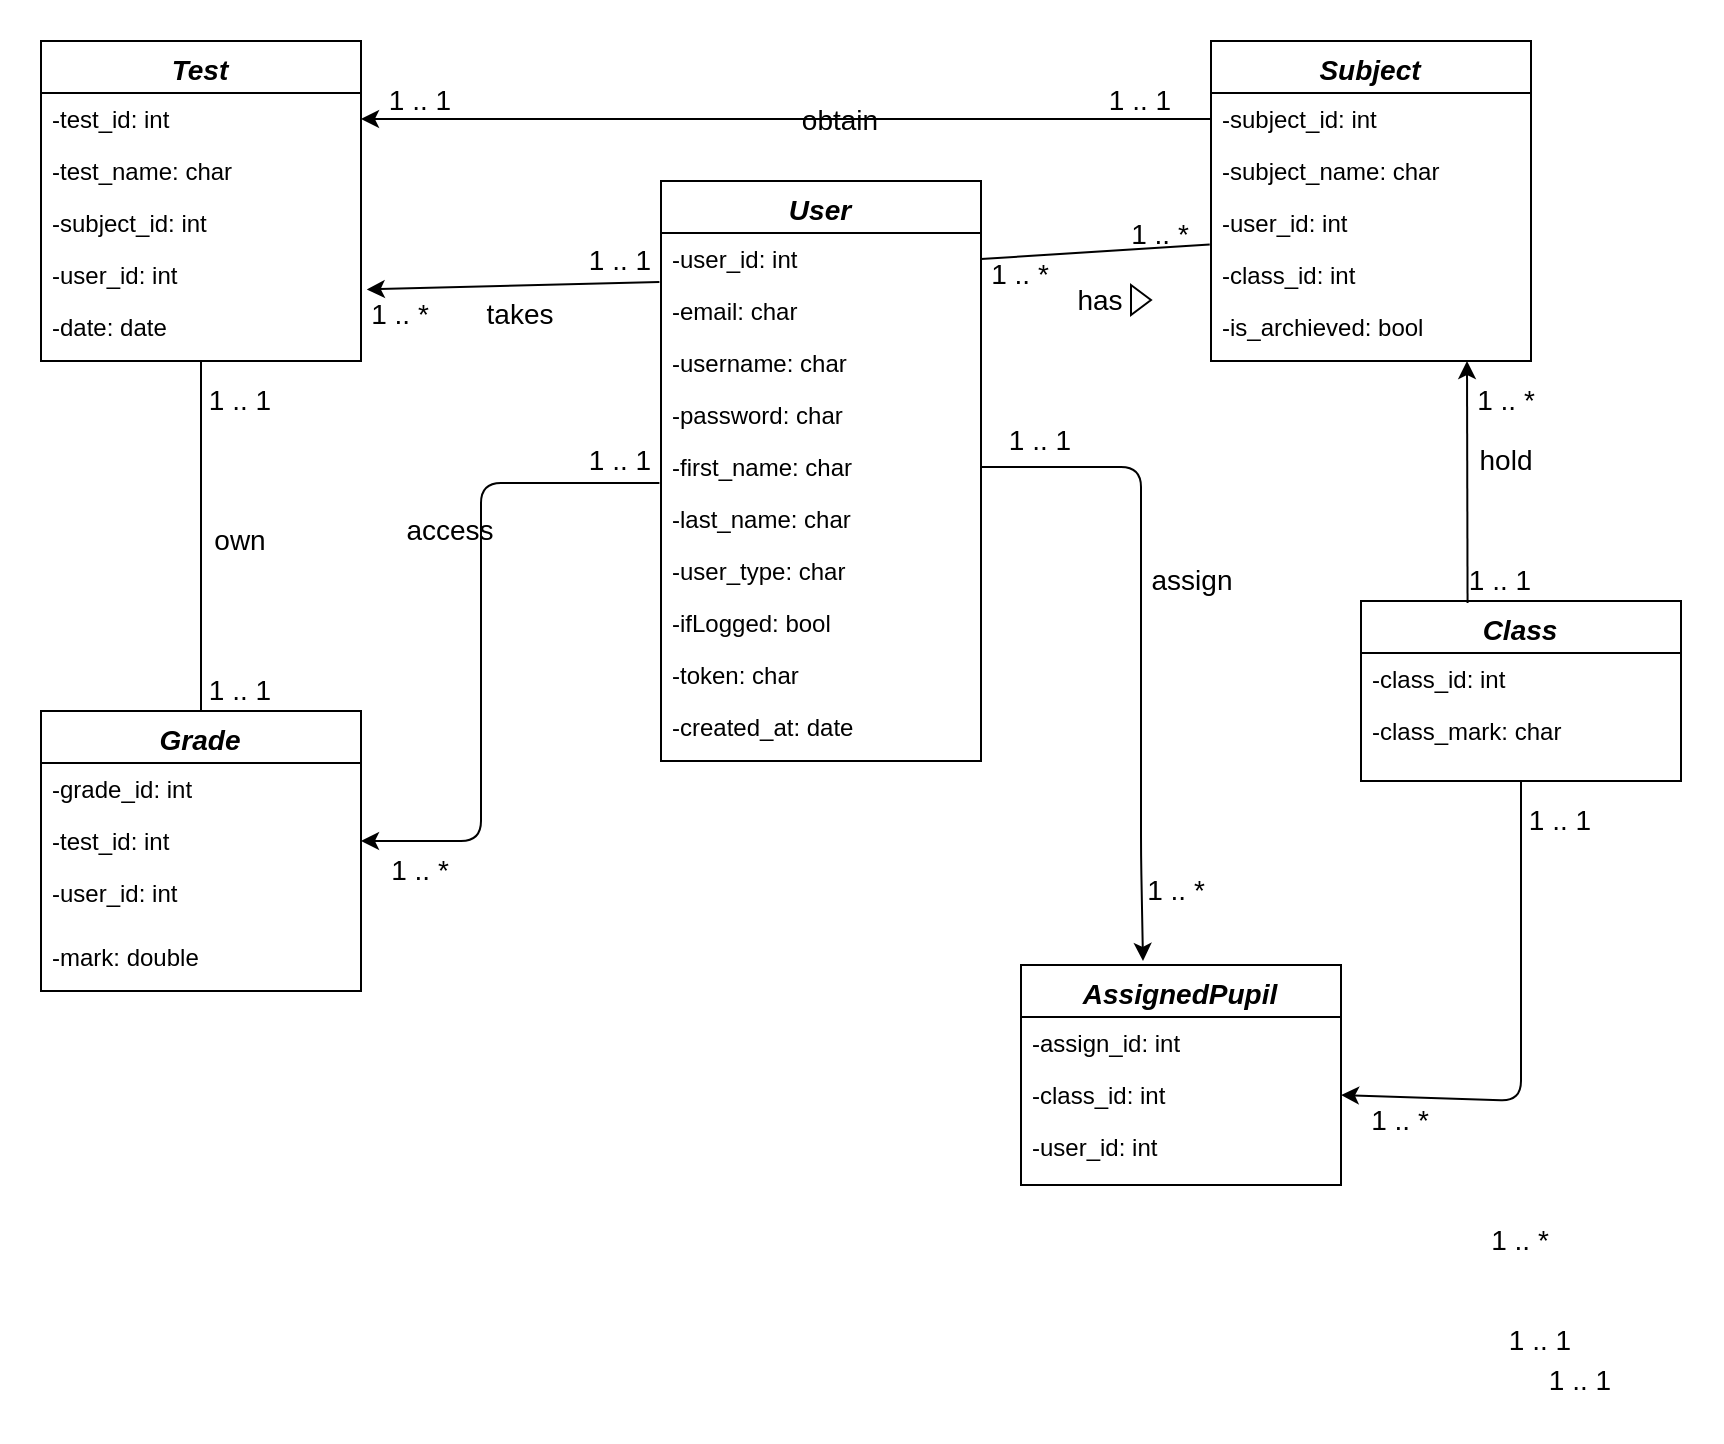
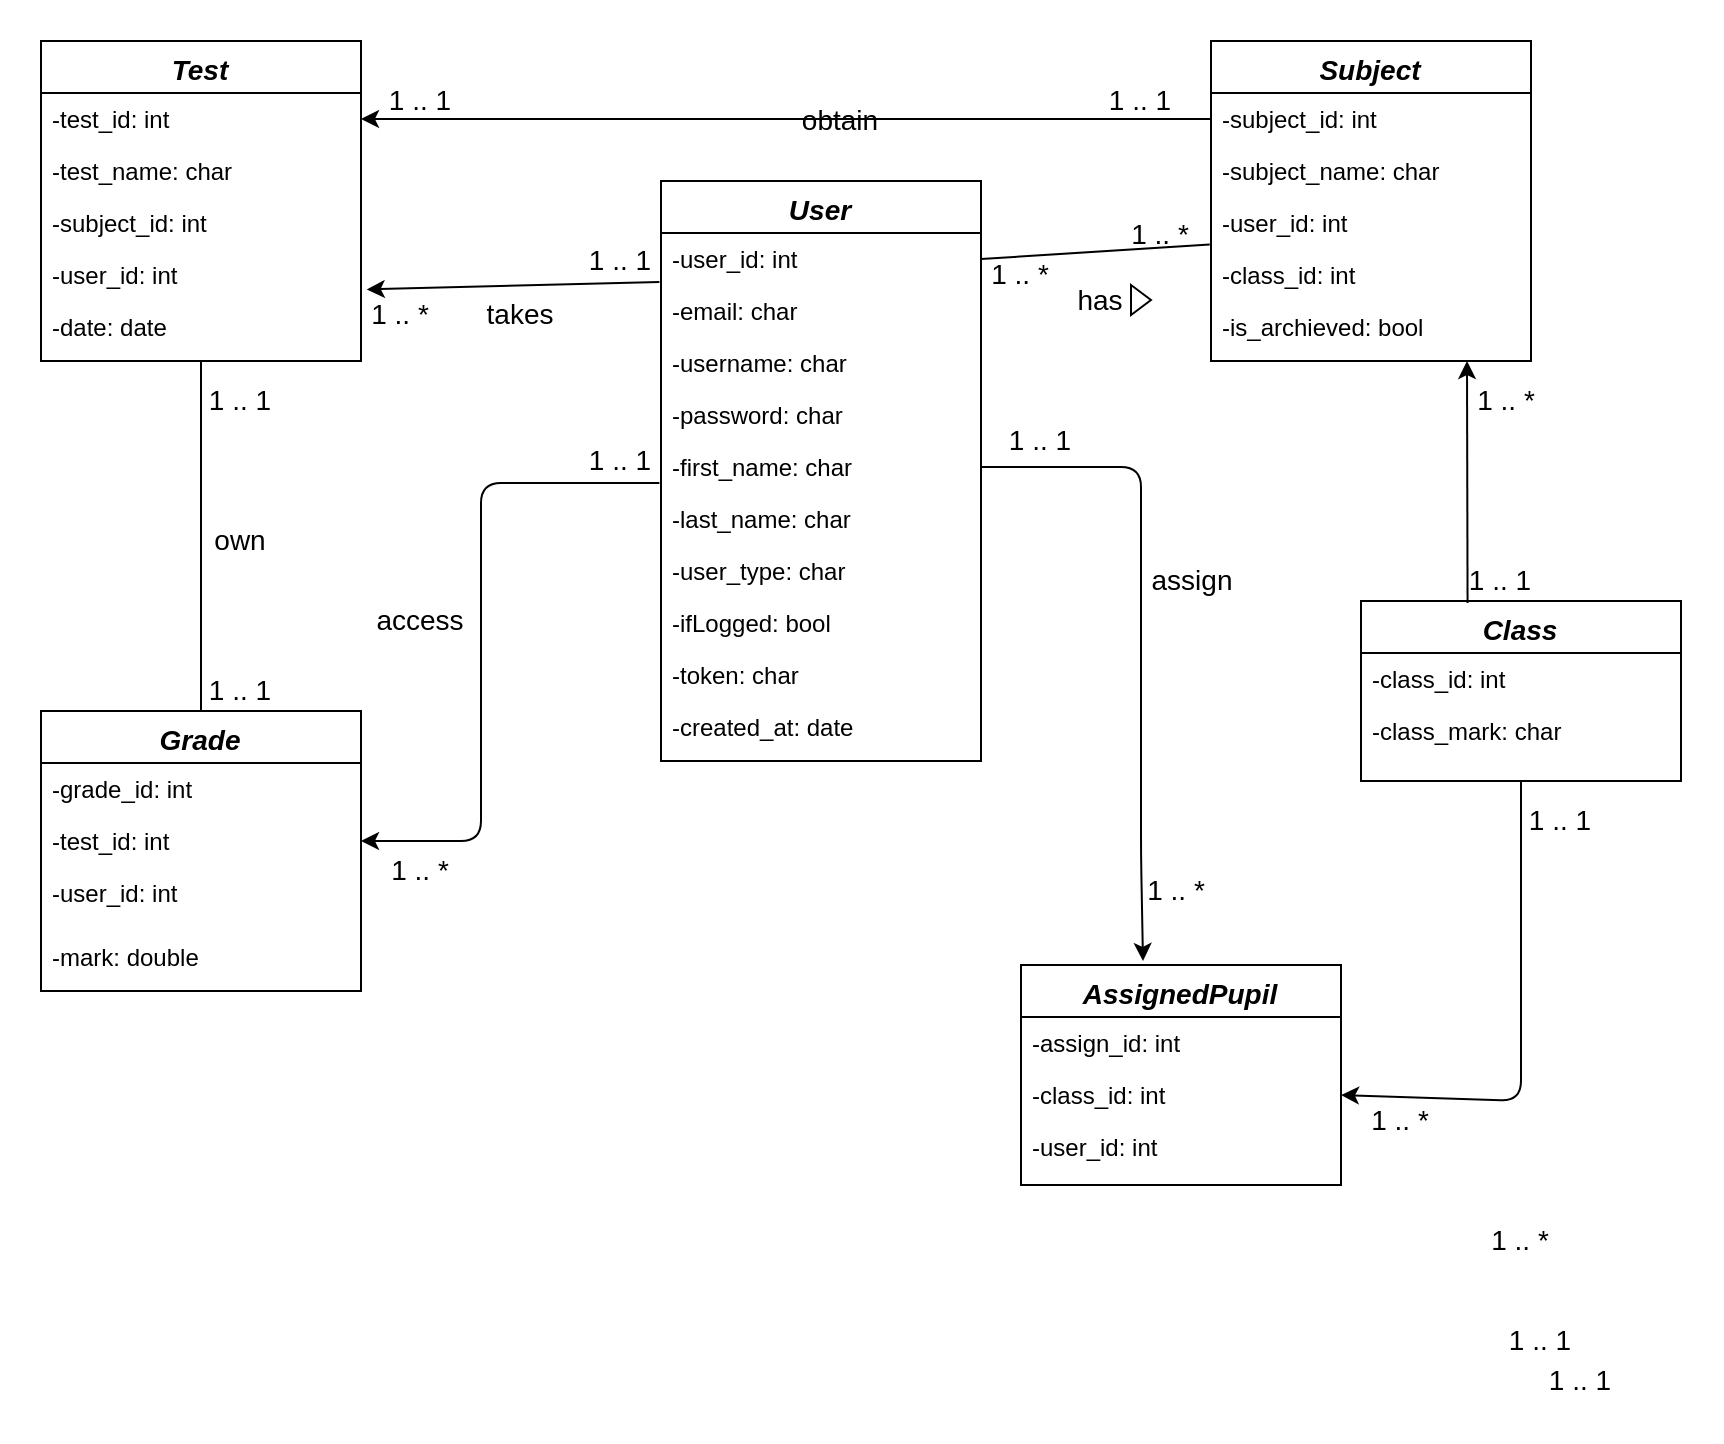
node "hold": removed
node "access": moved (451, 531) -> (421, 621)
